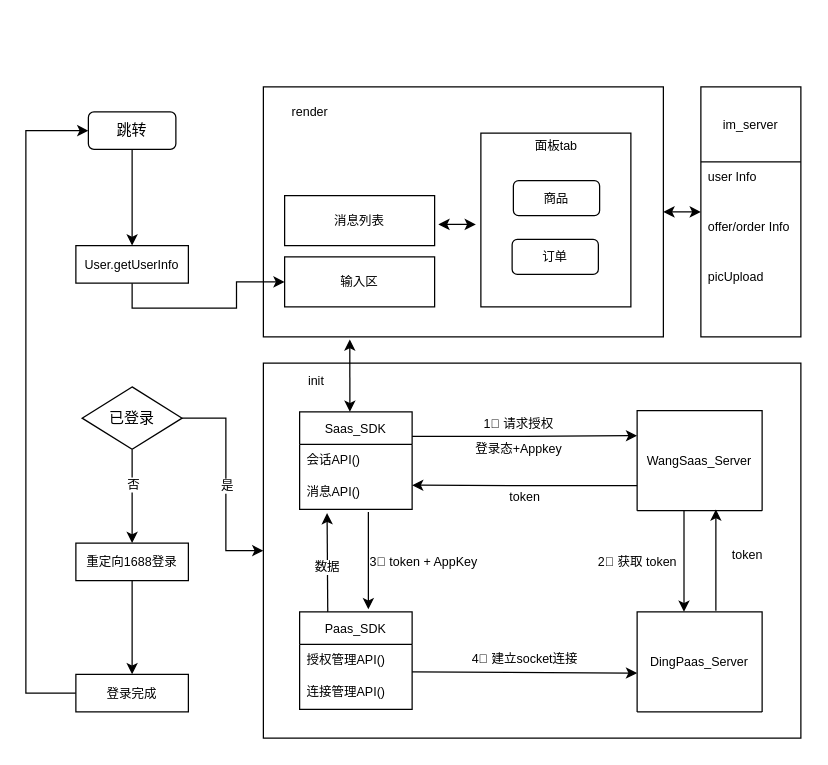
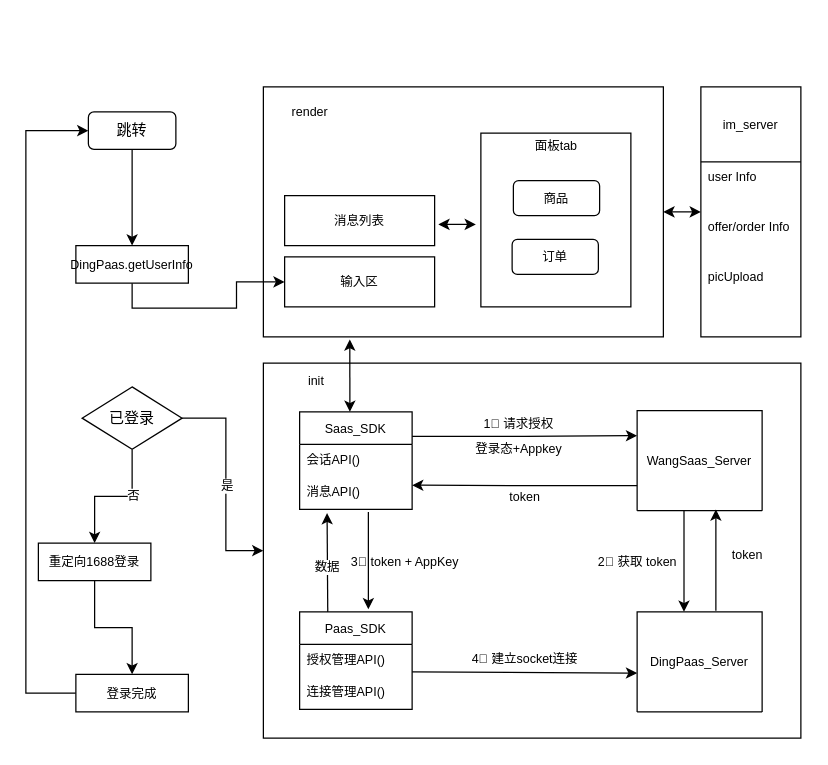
node "User.getUserInfo": label "User.getUserInfo" -> "DingPaas.getUserInfo"
node "重定向1688登录": moved (132, 562) -> (94, 562)
node "3⃣️ token + AppKey": moved (423, 562) -> (404, 562)
